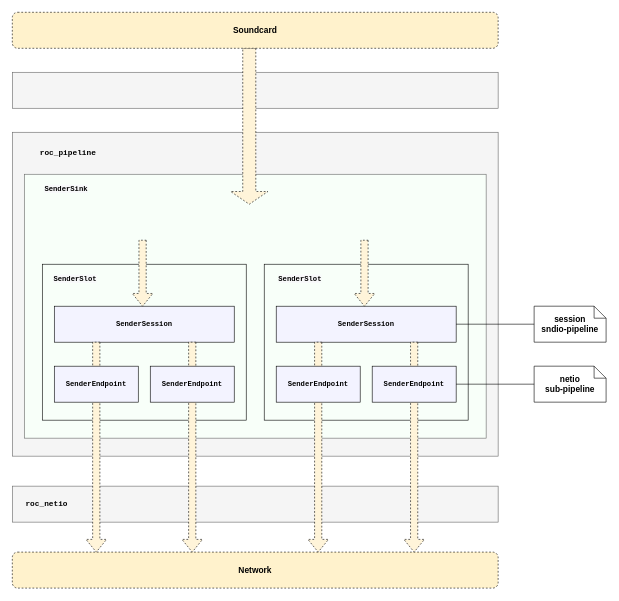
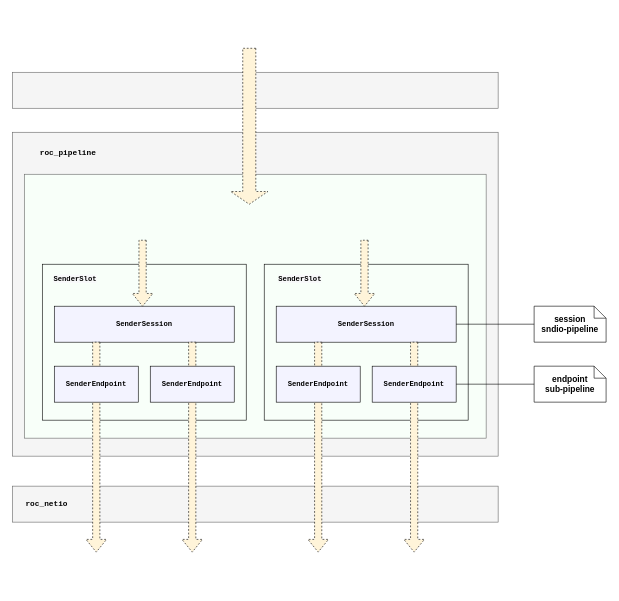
node "Soundcard": removed
node "SenderSink": removed
node "netiosub-pipeline": label "netiosub-pipeline" -> "endpointsub-pipeline"
node "Network": removed
